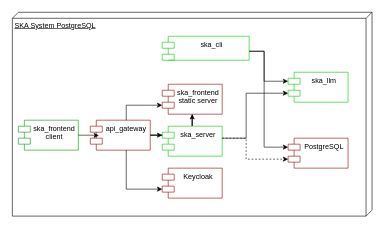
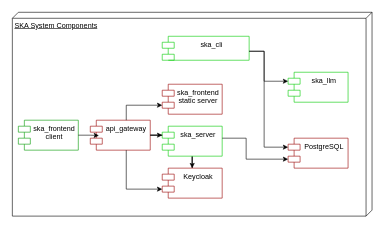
node "SKA System PostgreSQL": label "SKA System PostgreSQL" -> "SKA System Components"
edge "ska_server" -> "ska_llm": removed
edge "ska_server" -> "ska_frontend static server": now "ska_server" -> "Keycloak"
edge "ska_server" -> "PostgreSQL": style dashed -> solid
